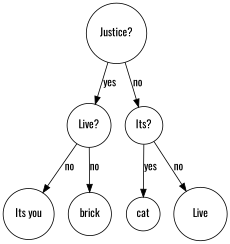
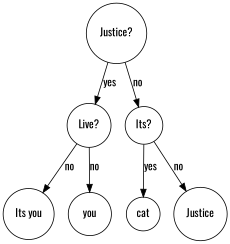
node "brick": label "brick" -> "you"
node "Live": label "Live" -> "Justice"
